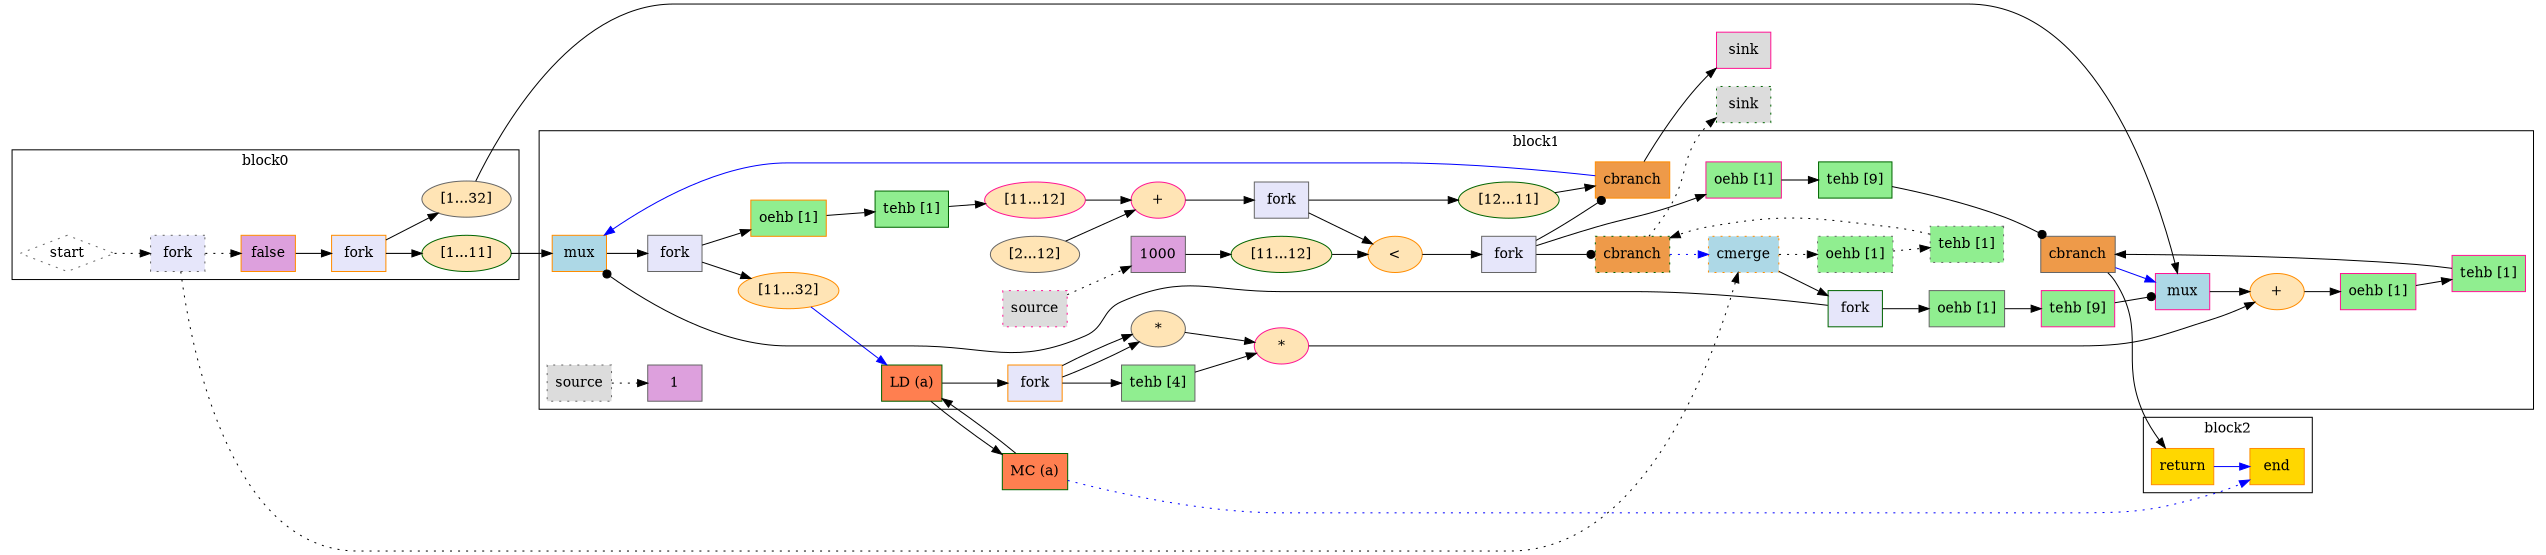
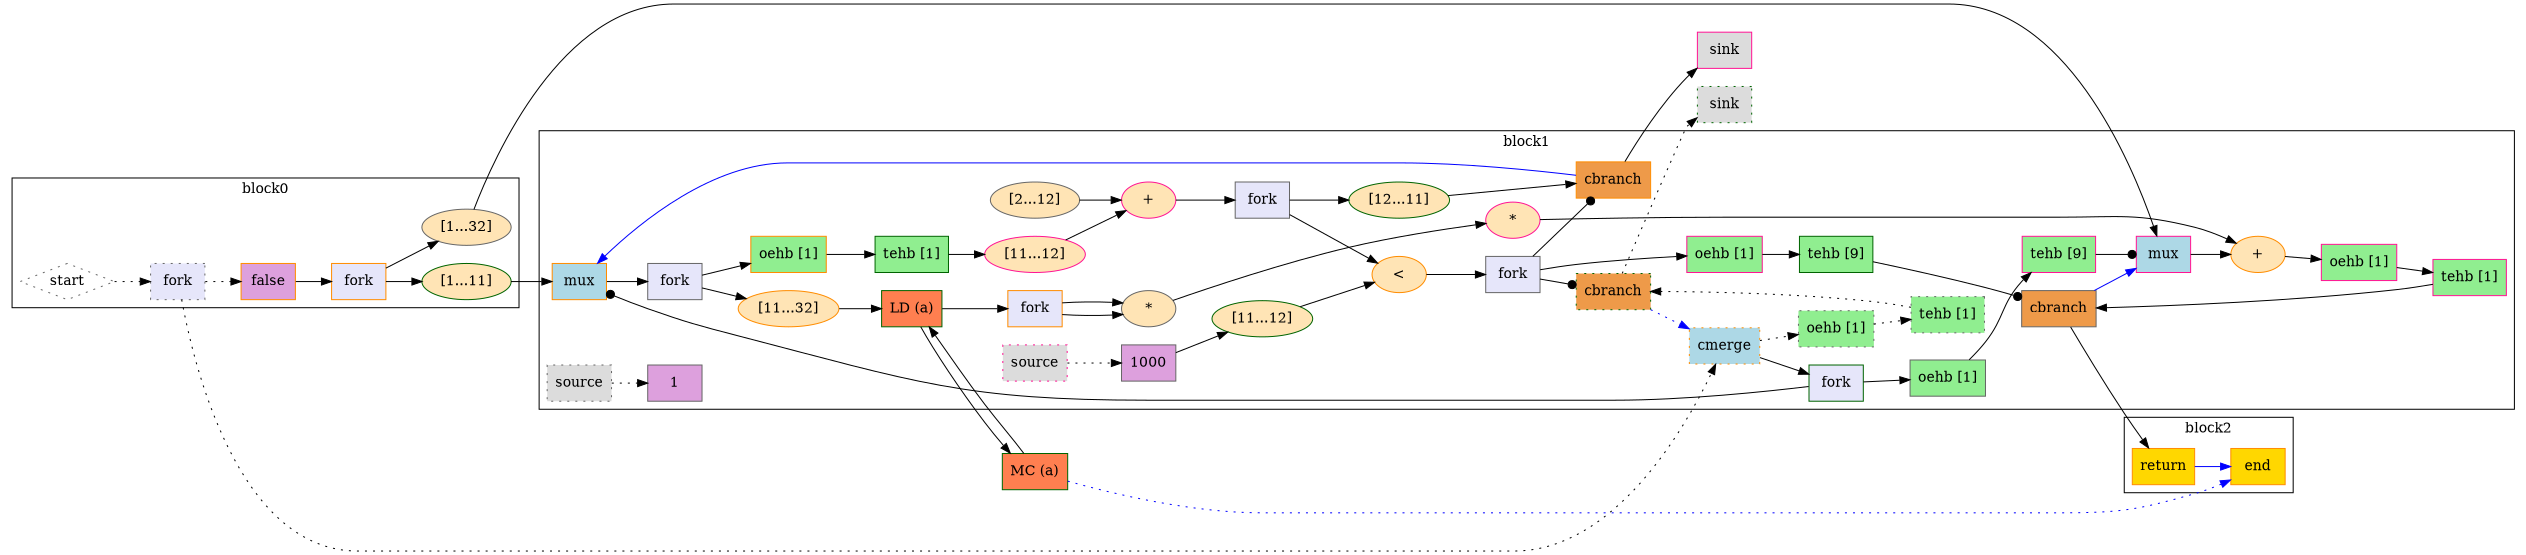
edge "[11...32]" -- "LD (a)": color blue -> black
node "tehb [4]": removed
